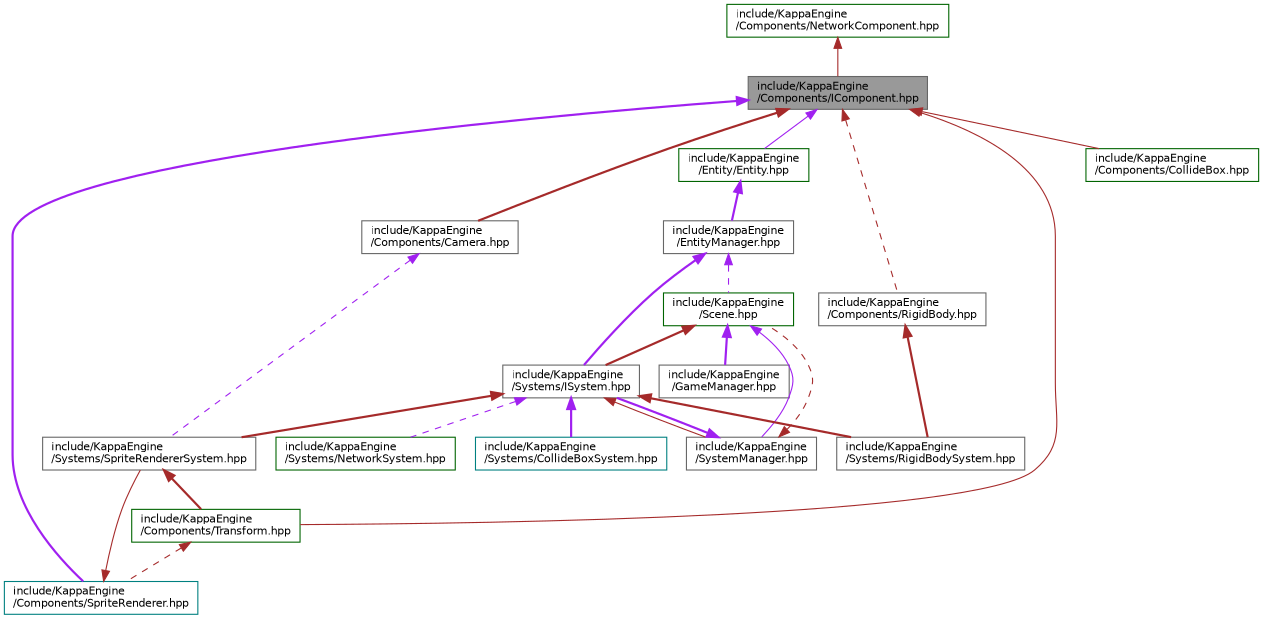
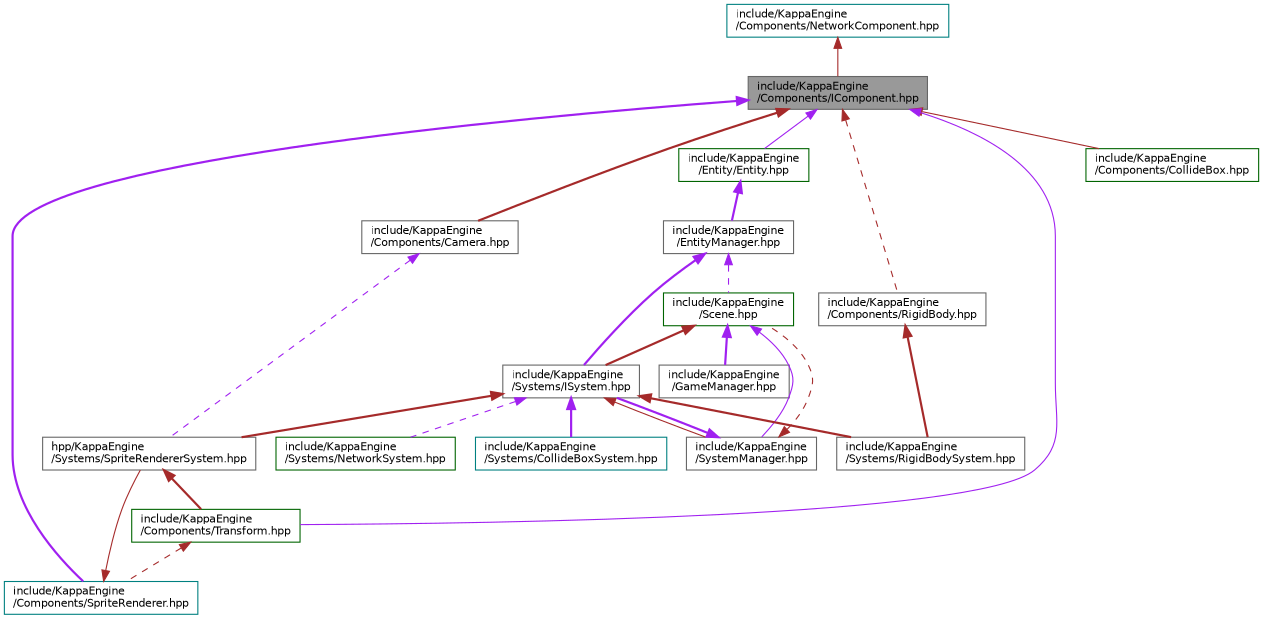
node "include/KappaEngine /Components/NetworkComponent.hpp": color darkgreen -> teal
node "include/KappaEngine /Systems/SpriteRendererSystem.hpp": label "include/KappaEngine /Systems/SpriteRendererSystem.hpp" -> "hpp/KappaEngine /Systems/SpriteRendererSystem.hpp"
edge "include/KappaEngine /Components/Transform.hpp" -> "include/KappaEngine /Components/IComponent.hpp": color brown -> purple
